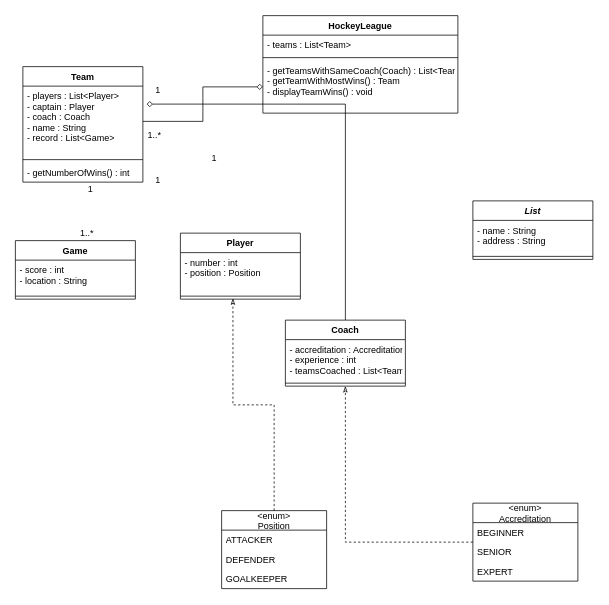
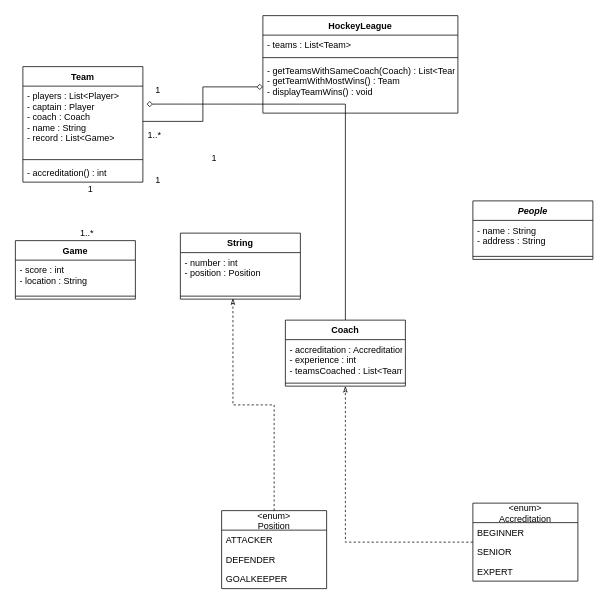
node "- getNumberOfWins() : int": label "- getNumberOfWins() : int" -> "- accreditation() : int"
node "List": label "List" -> "People"
node "Player": label "Player" -> "String"
